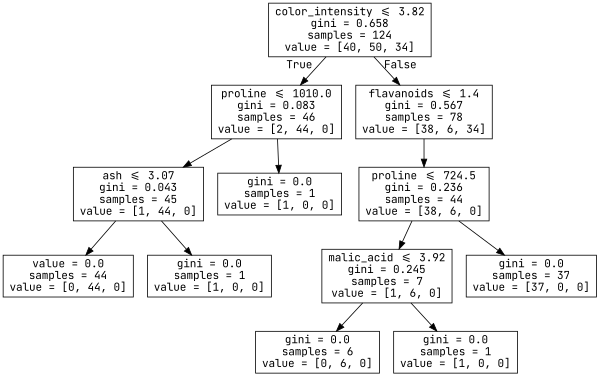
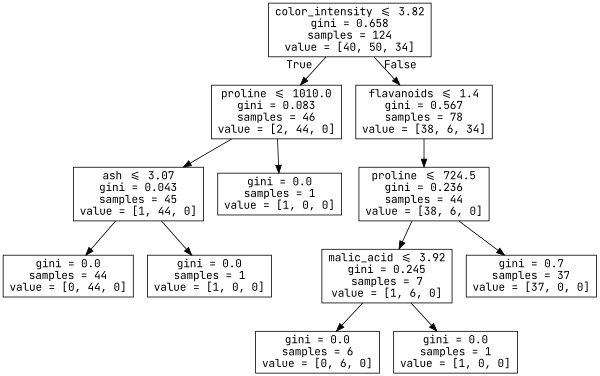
node "value = 0.0 samples = 44 value = [0, 44, 0]": label "value = 0.0 samples = 44 value = [0, 44, 0]" -> "gini = 0.0 samples = 44 value = [0, 44, 0]"
node "gini = 0.0 samples = 37 value = [37, 0, 0]": label "gini = 0.0 samples = 37 value = [37, 0, 0]" -> "gini = 0.7 samples = 37 value = [37, 0, 0]"
